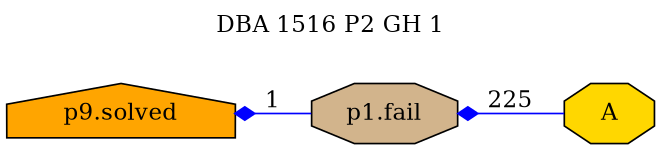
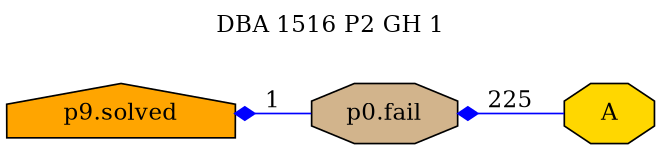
node "p1.fail": label "p1.fail" -> "p0.fail"
